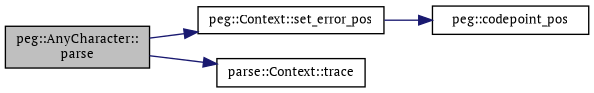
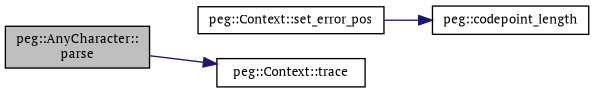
node "peg::codepoint_pos": label "peg::codepoint_pos" -> "peg::codepoint_length"
edge "peg::AnyCharacter:: parse" -> "peg::Context::set_error_pos": removed
node "parse::Context::trace": label "parse::Context::trace" -> "peg::Context::trace"
